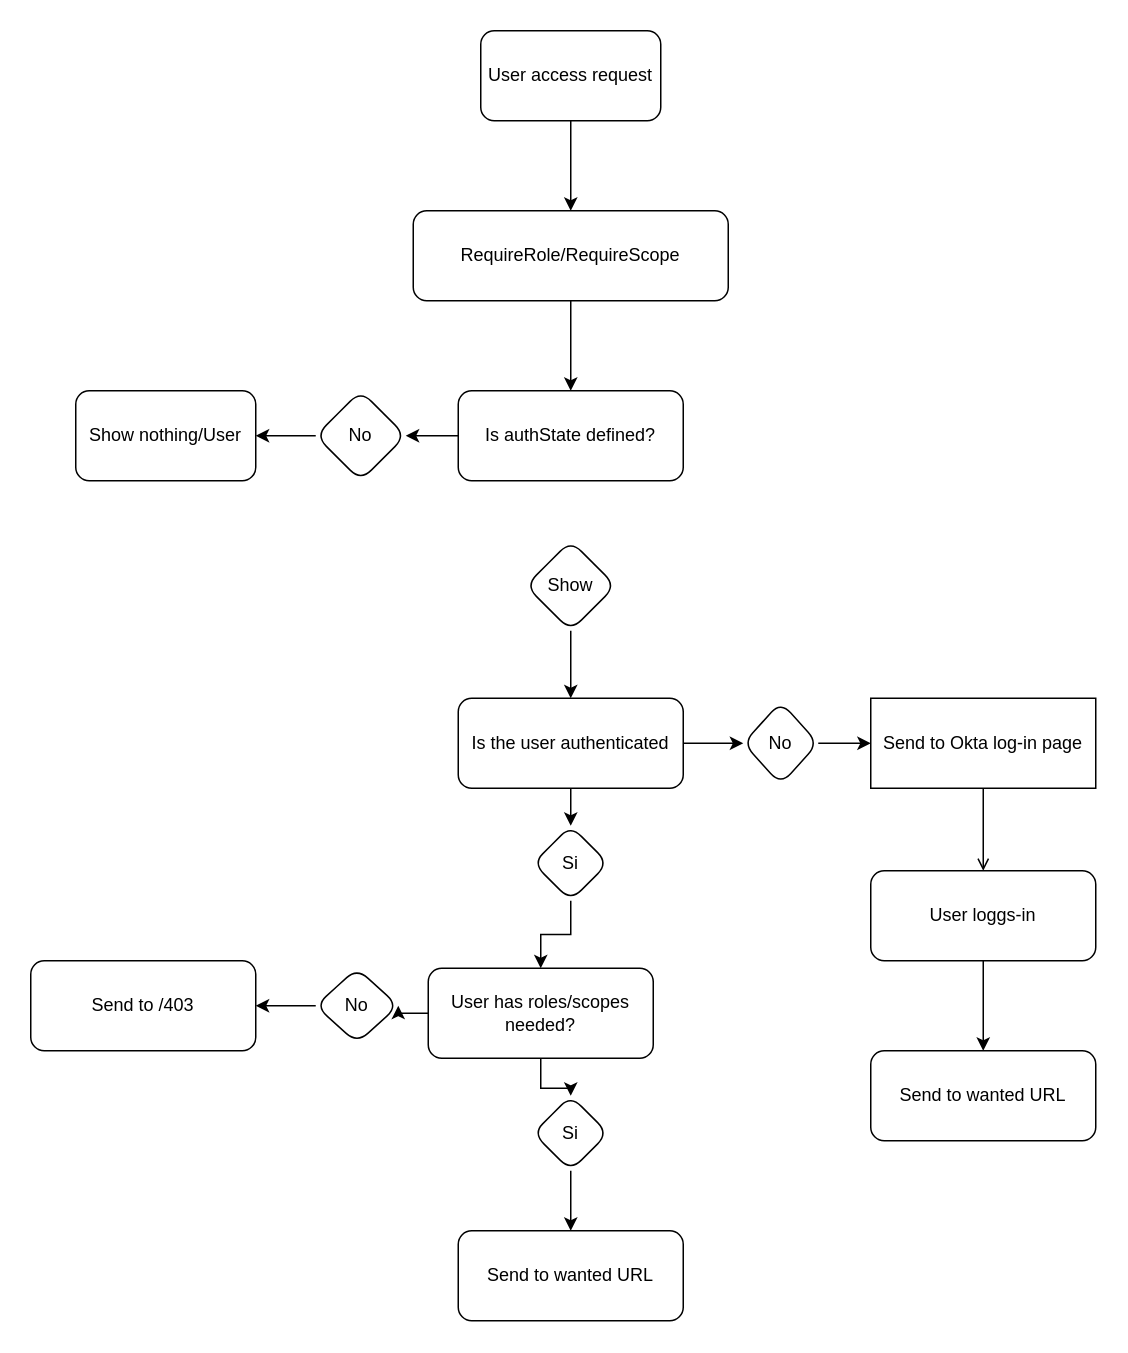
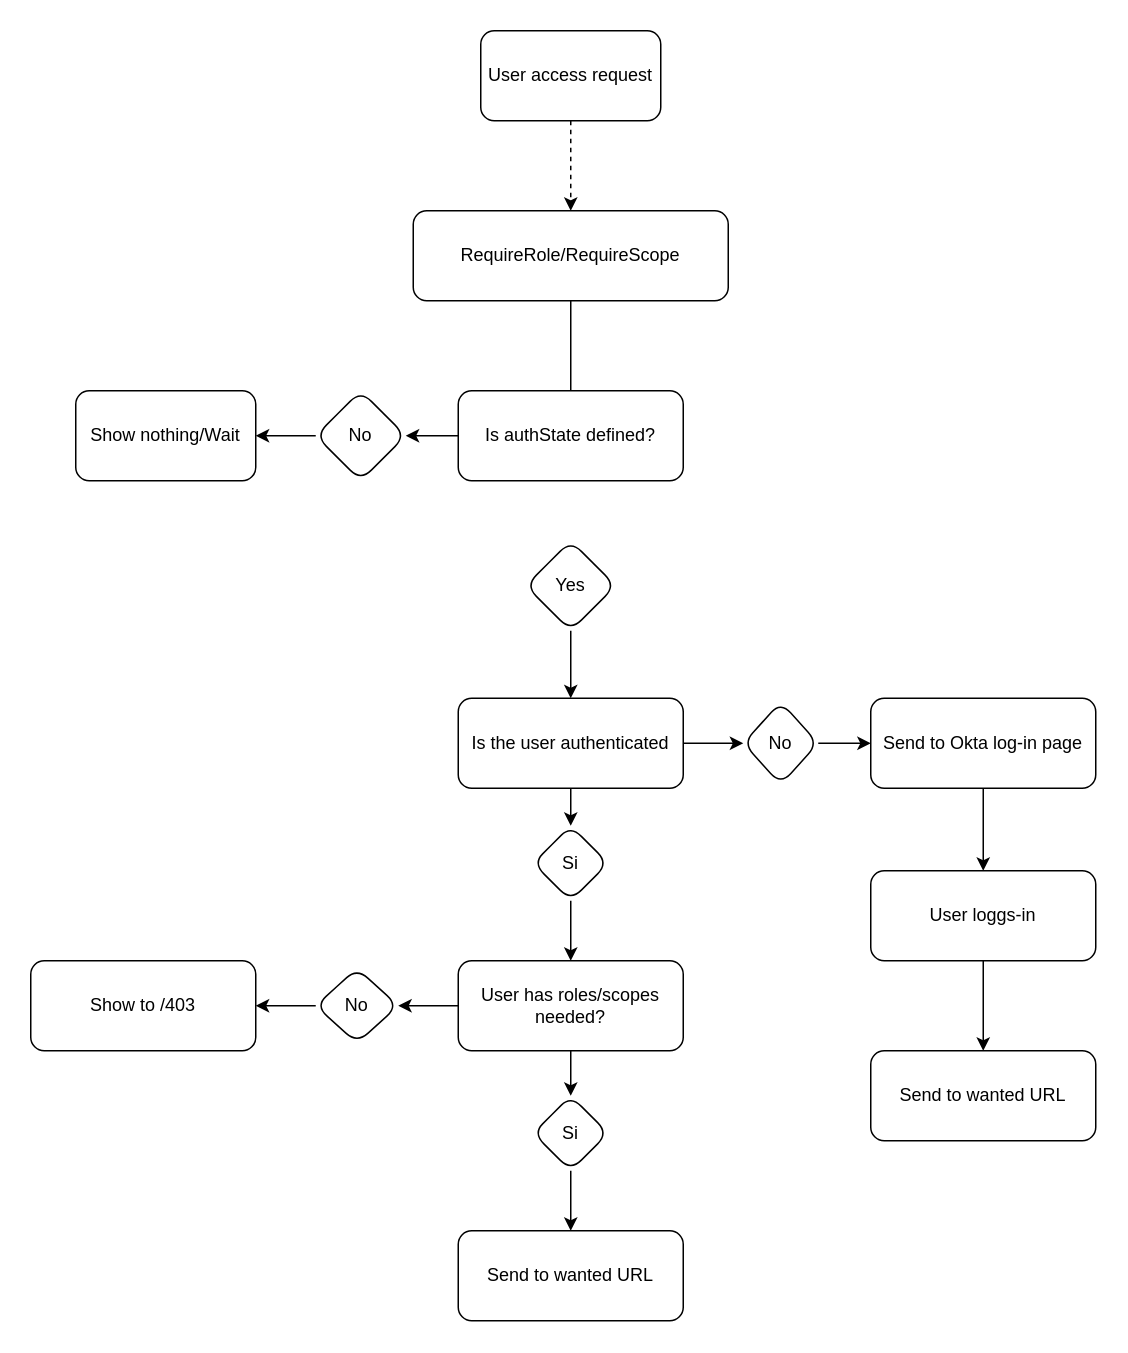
edge "User access request" -> "RequireRole/RequireScope": style solid -> dashed
edge "RequireRole/RequireScope" -> "Is authState defined?": arrowhead classic -> none
node "Show nothing/User": label "Show nothing/User" -> "Show nothing/Wait"
node "Show": label "Show" -> "Yes"
node "Send to Okta log-in page": shape rectangle -> rounded rectangle
edge "Send to Okta log-in page" -> "User loggs-in": arrowhead open -> classic
node "Send to /403": label "Send to /403" -> "Show to /403"
node "User has roles/scopes needed?": moved (541, 1013) -> (571, 1006)
